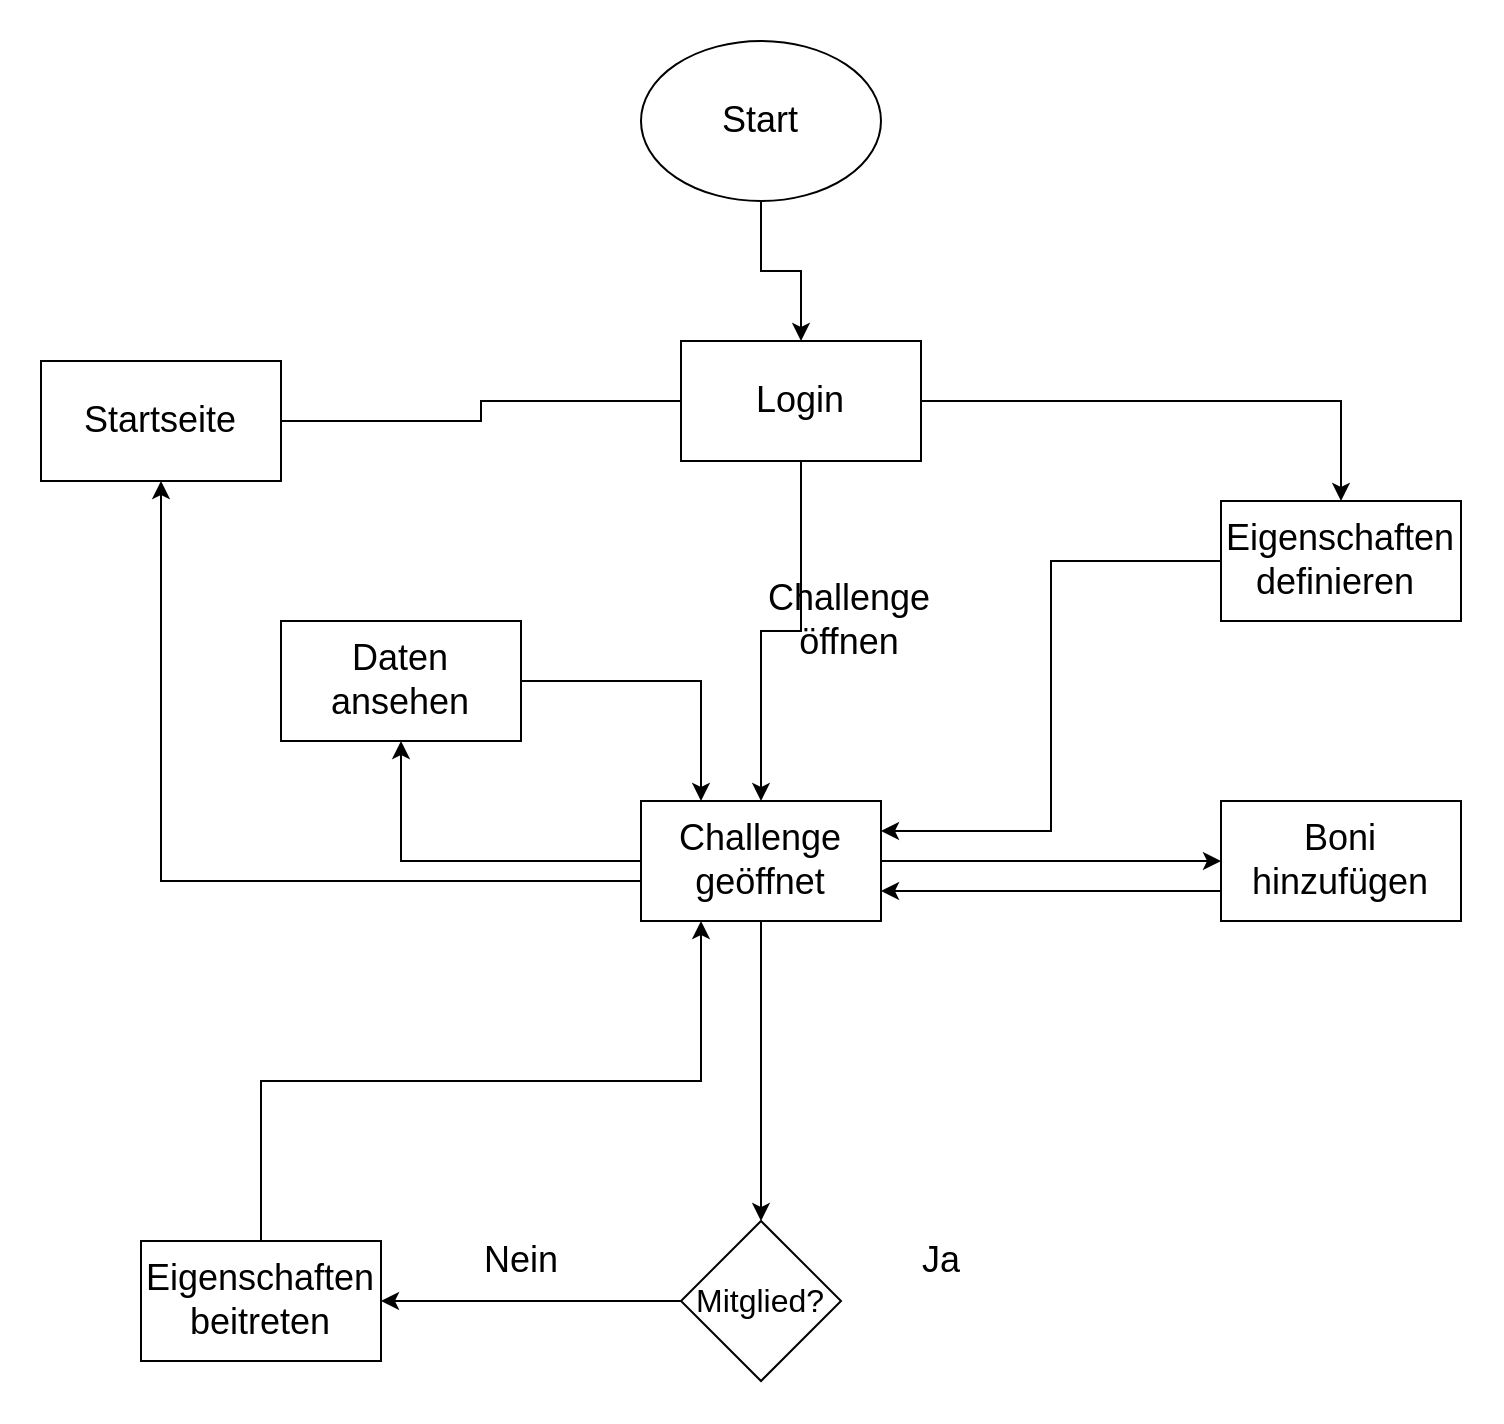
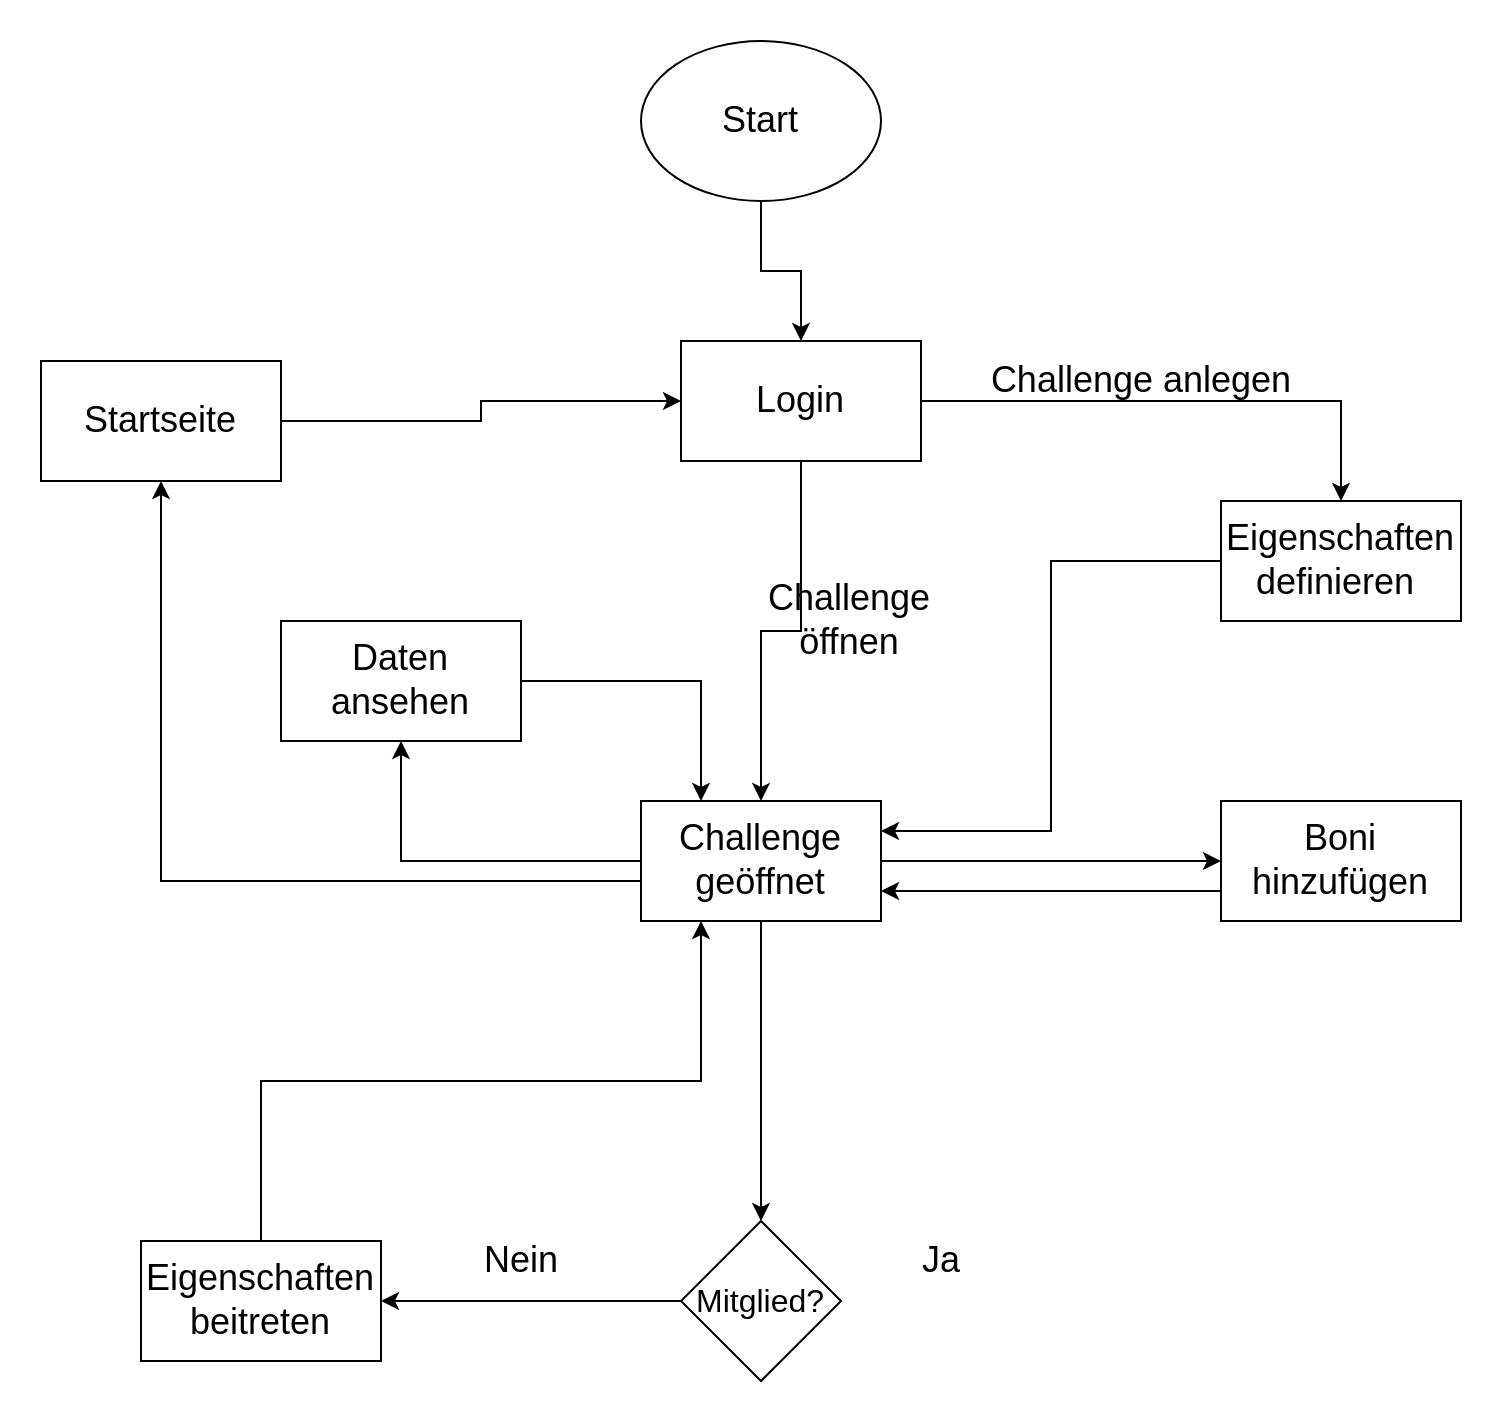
node "Challenge anlegen": added
edge "Login" -- "Startseite": arrowhead none -> classic
